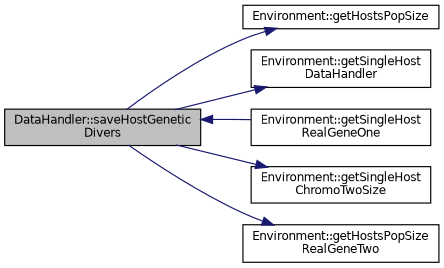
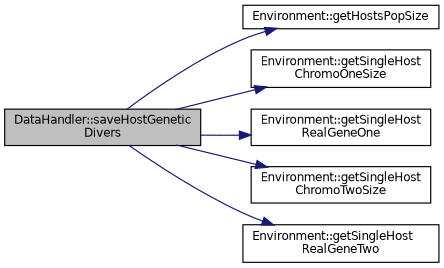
node "Environment::getSingleHost DataHandler": label "Environment::getSingleHost DataHandler" -> "Environment::getSingleHost ChromoOneSize"
edge "Environment::getSingleHost RealGeneOne" -> "DataHandler::saveHostGenetic Divers": reversed
node "Environment::getHostsPopSize RealGeneTwo": label "Environment::getHostsPopSize RealGeneTwo" -> "Environment::getSingleHost RealGeneTwo"
